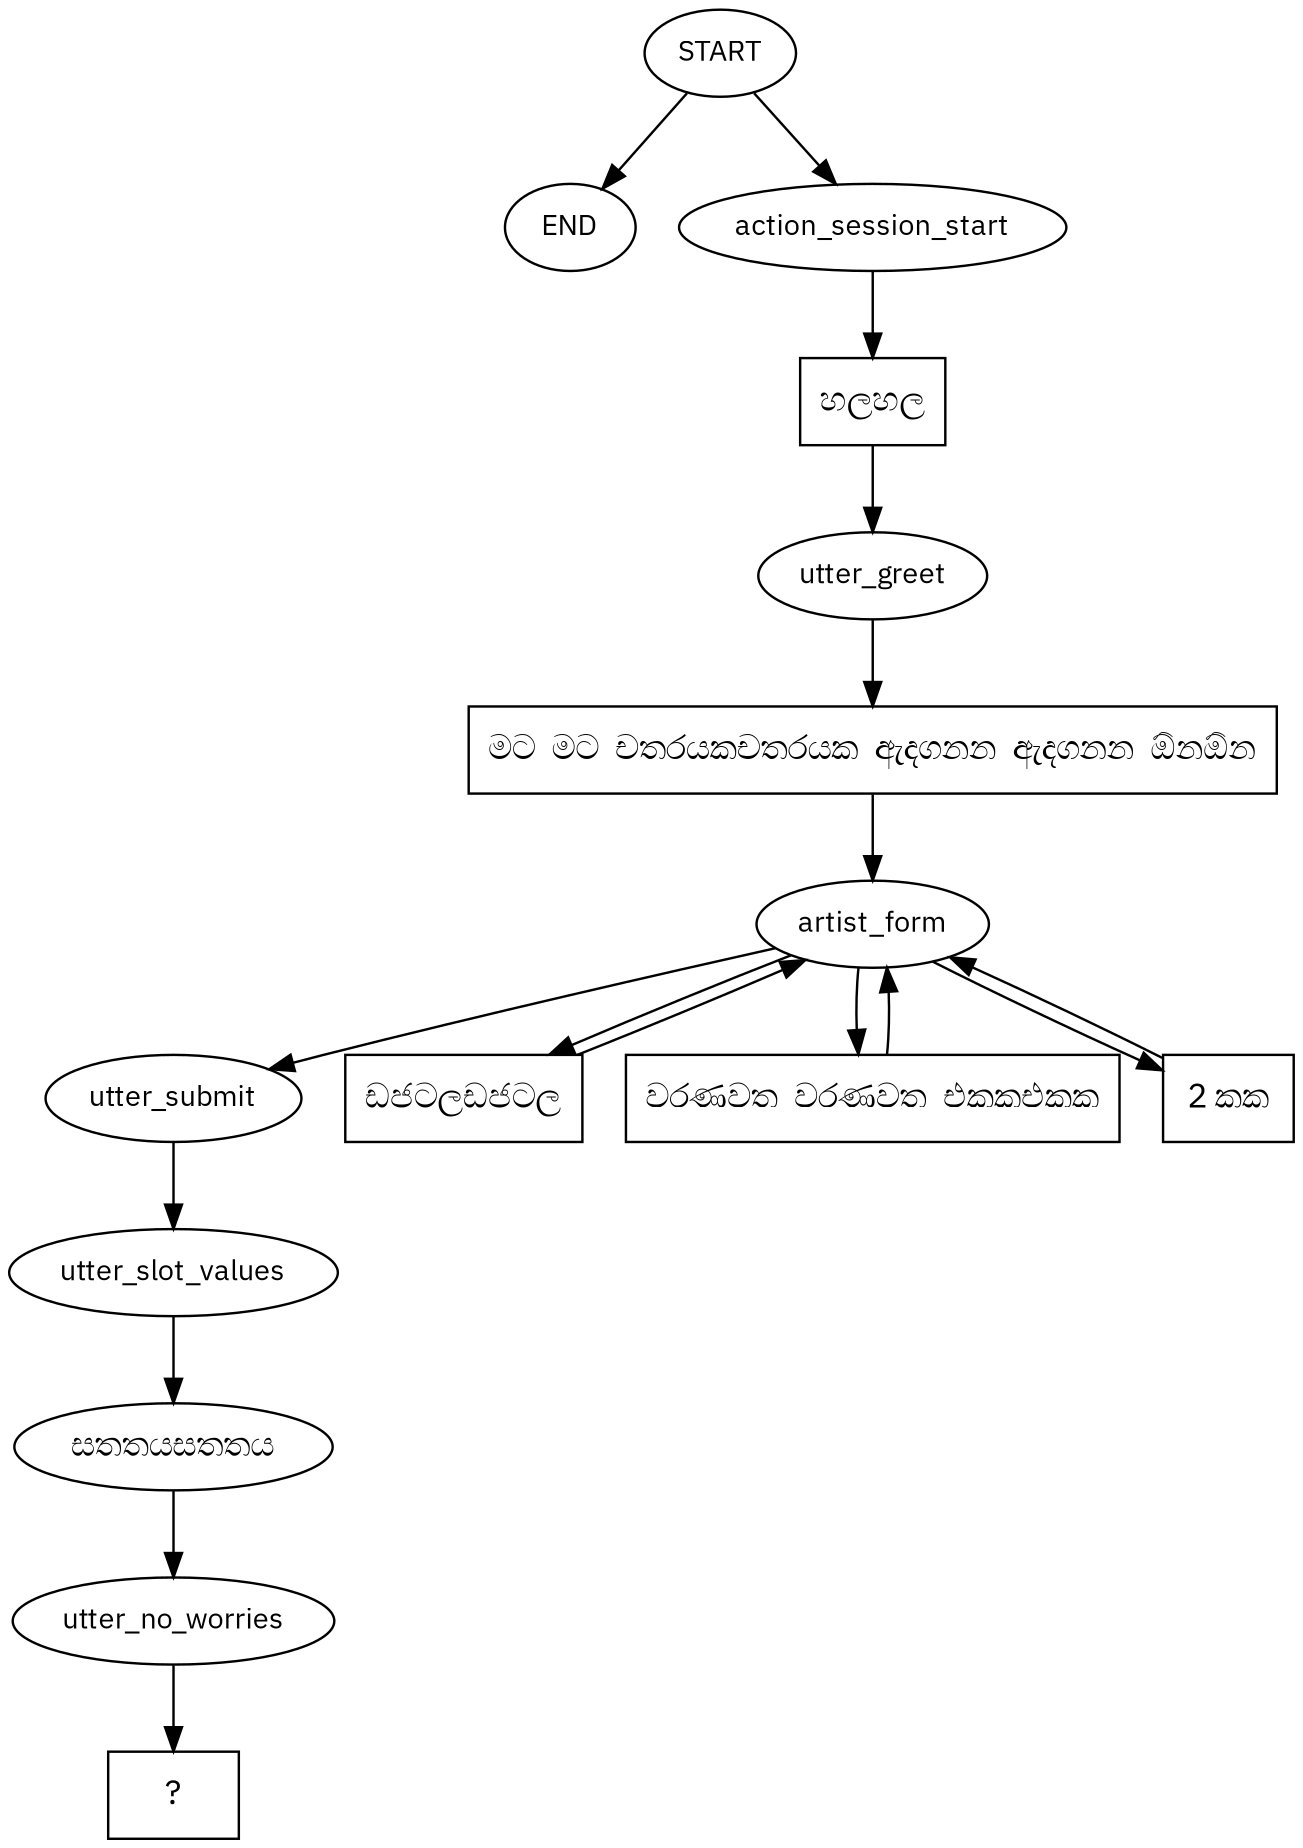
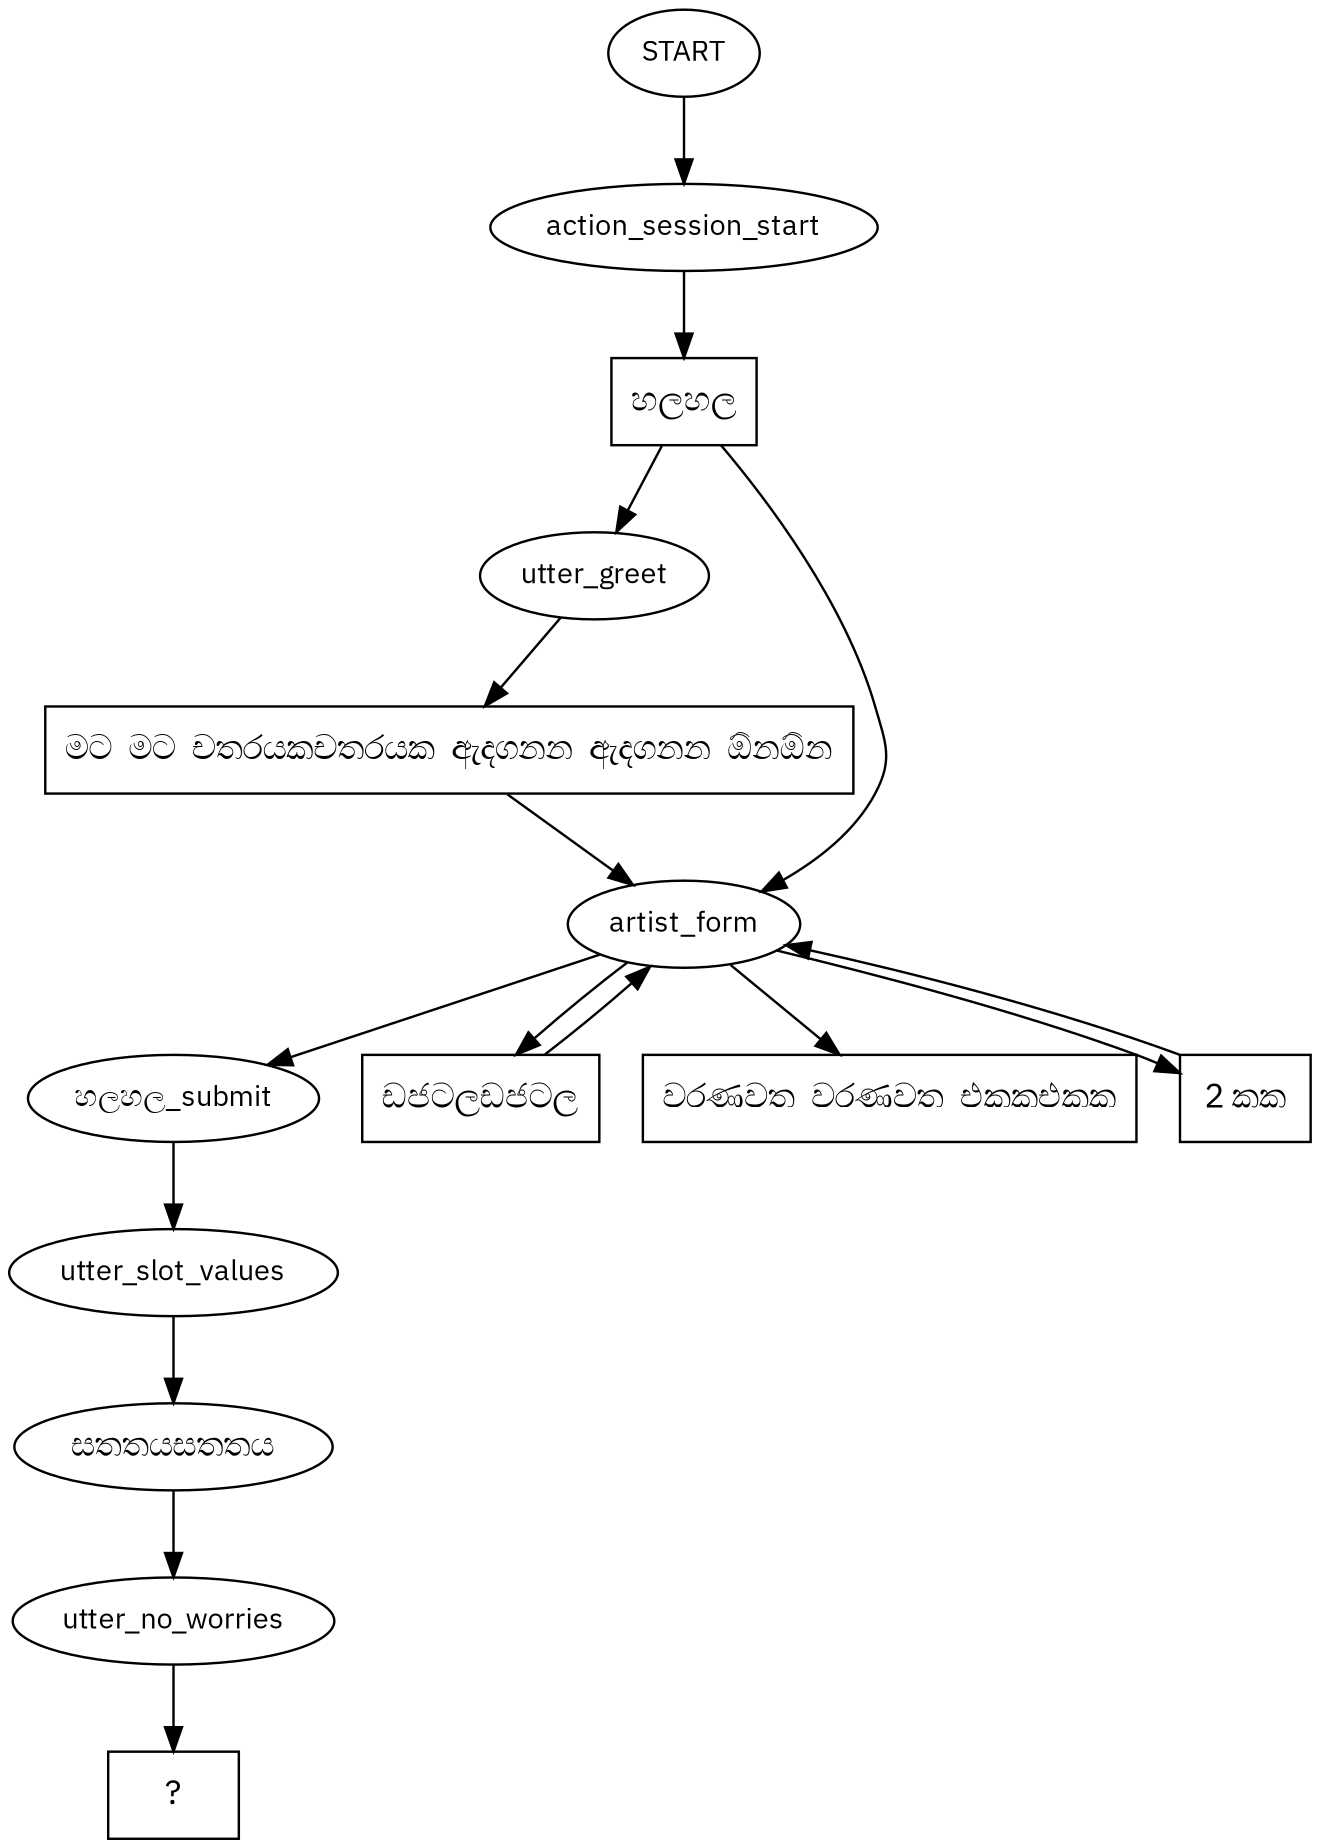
node "END": removed
edge "වරණවත වරණවත එකකඑකක" -> "artist_form": now "හලහල" -> "artist_form"
node "utter_submit": label "utter_submit" -> "හලහල_submit"
